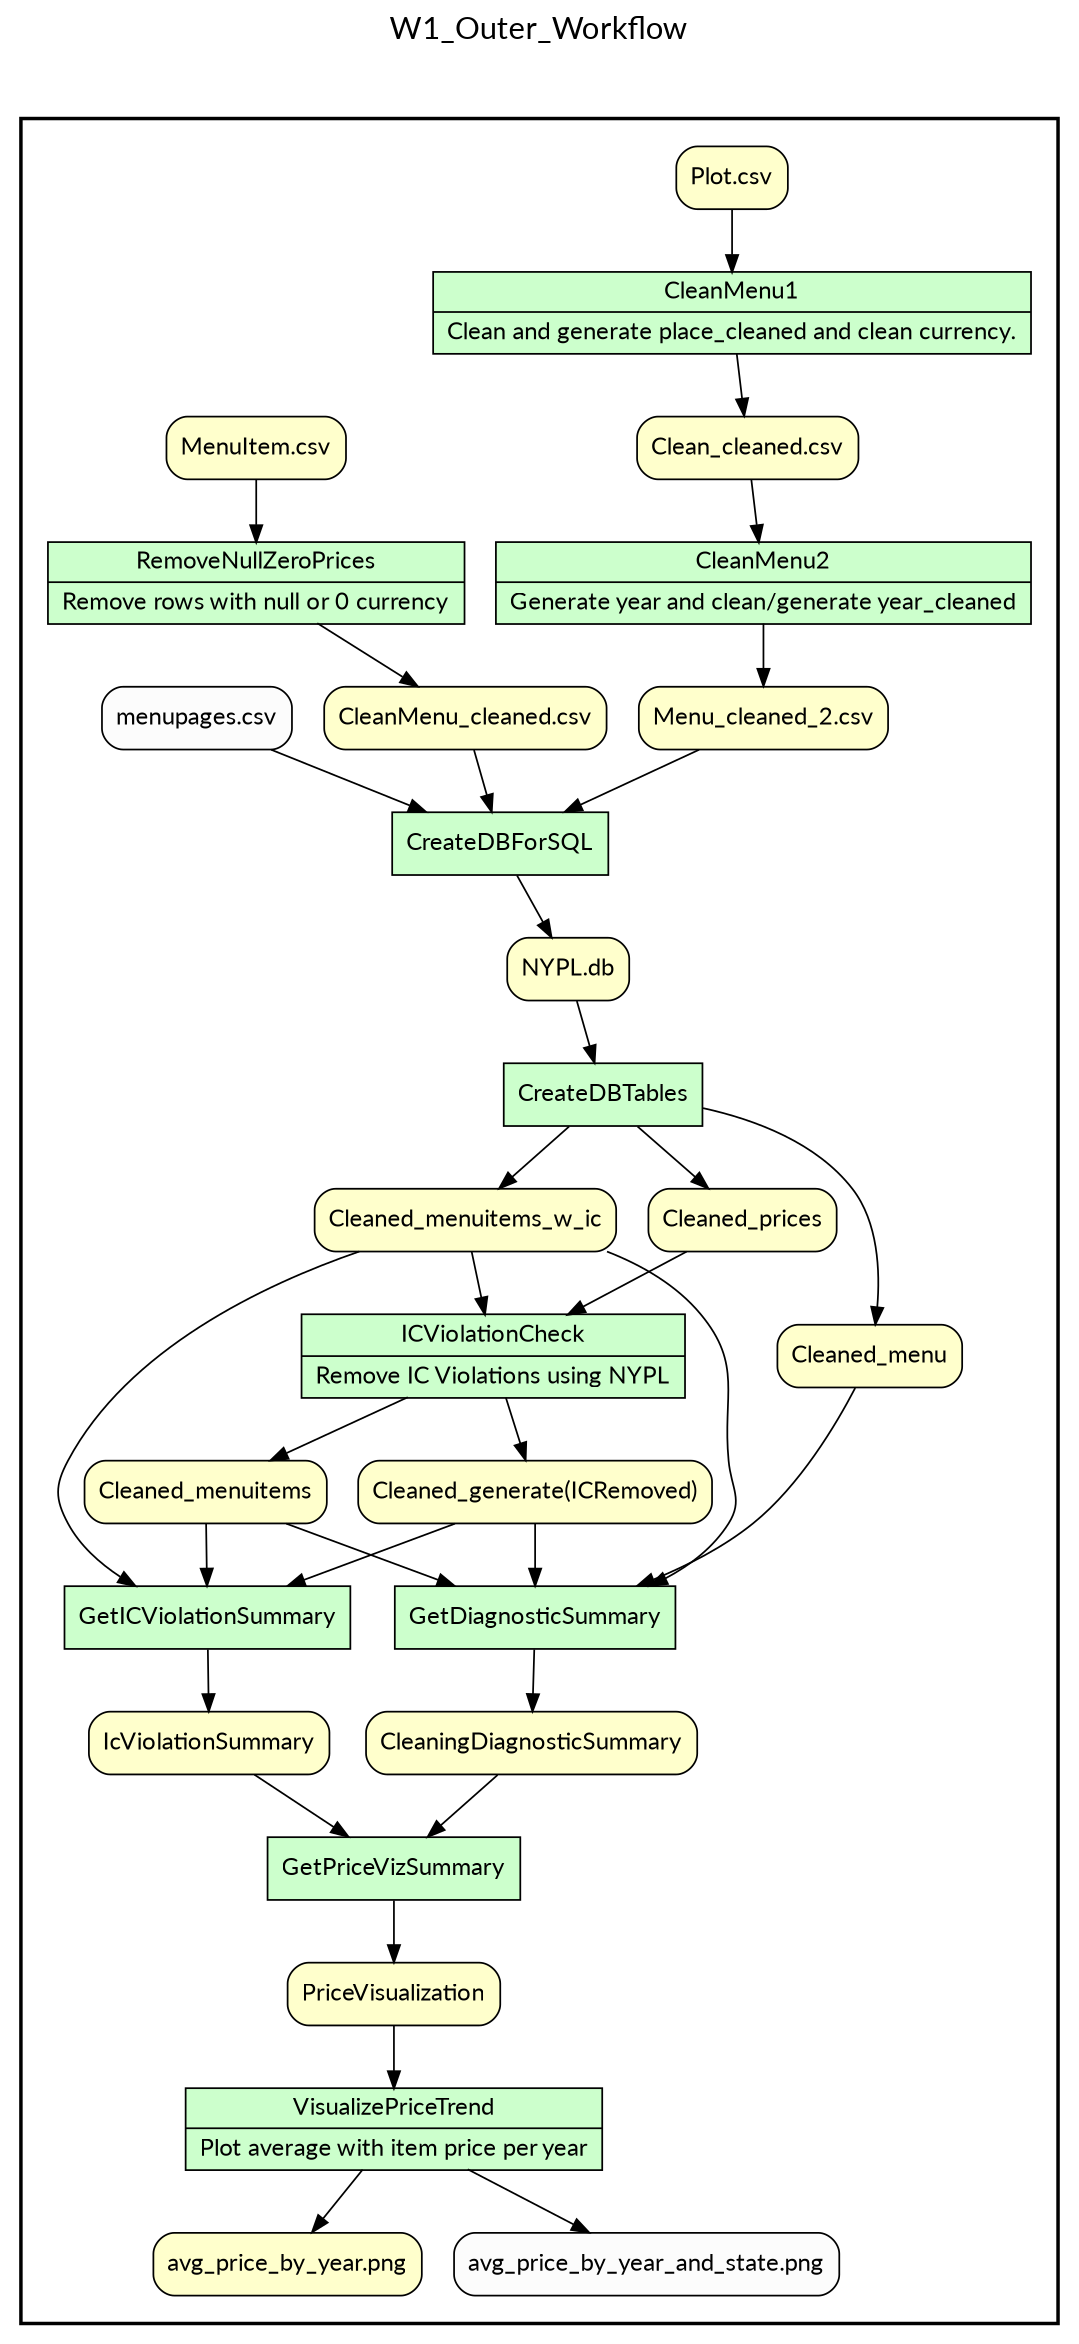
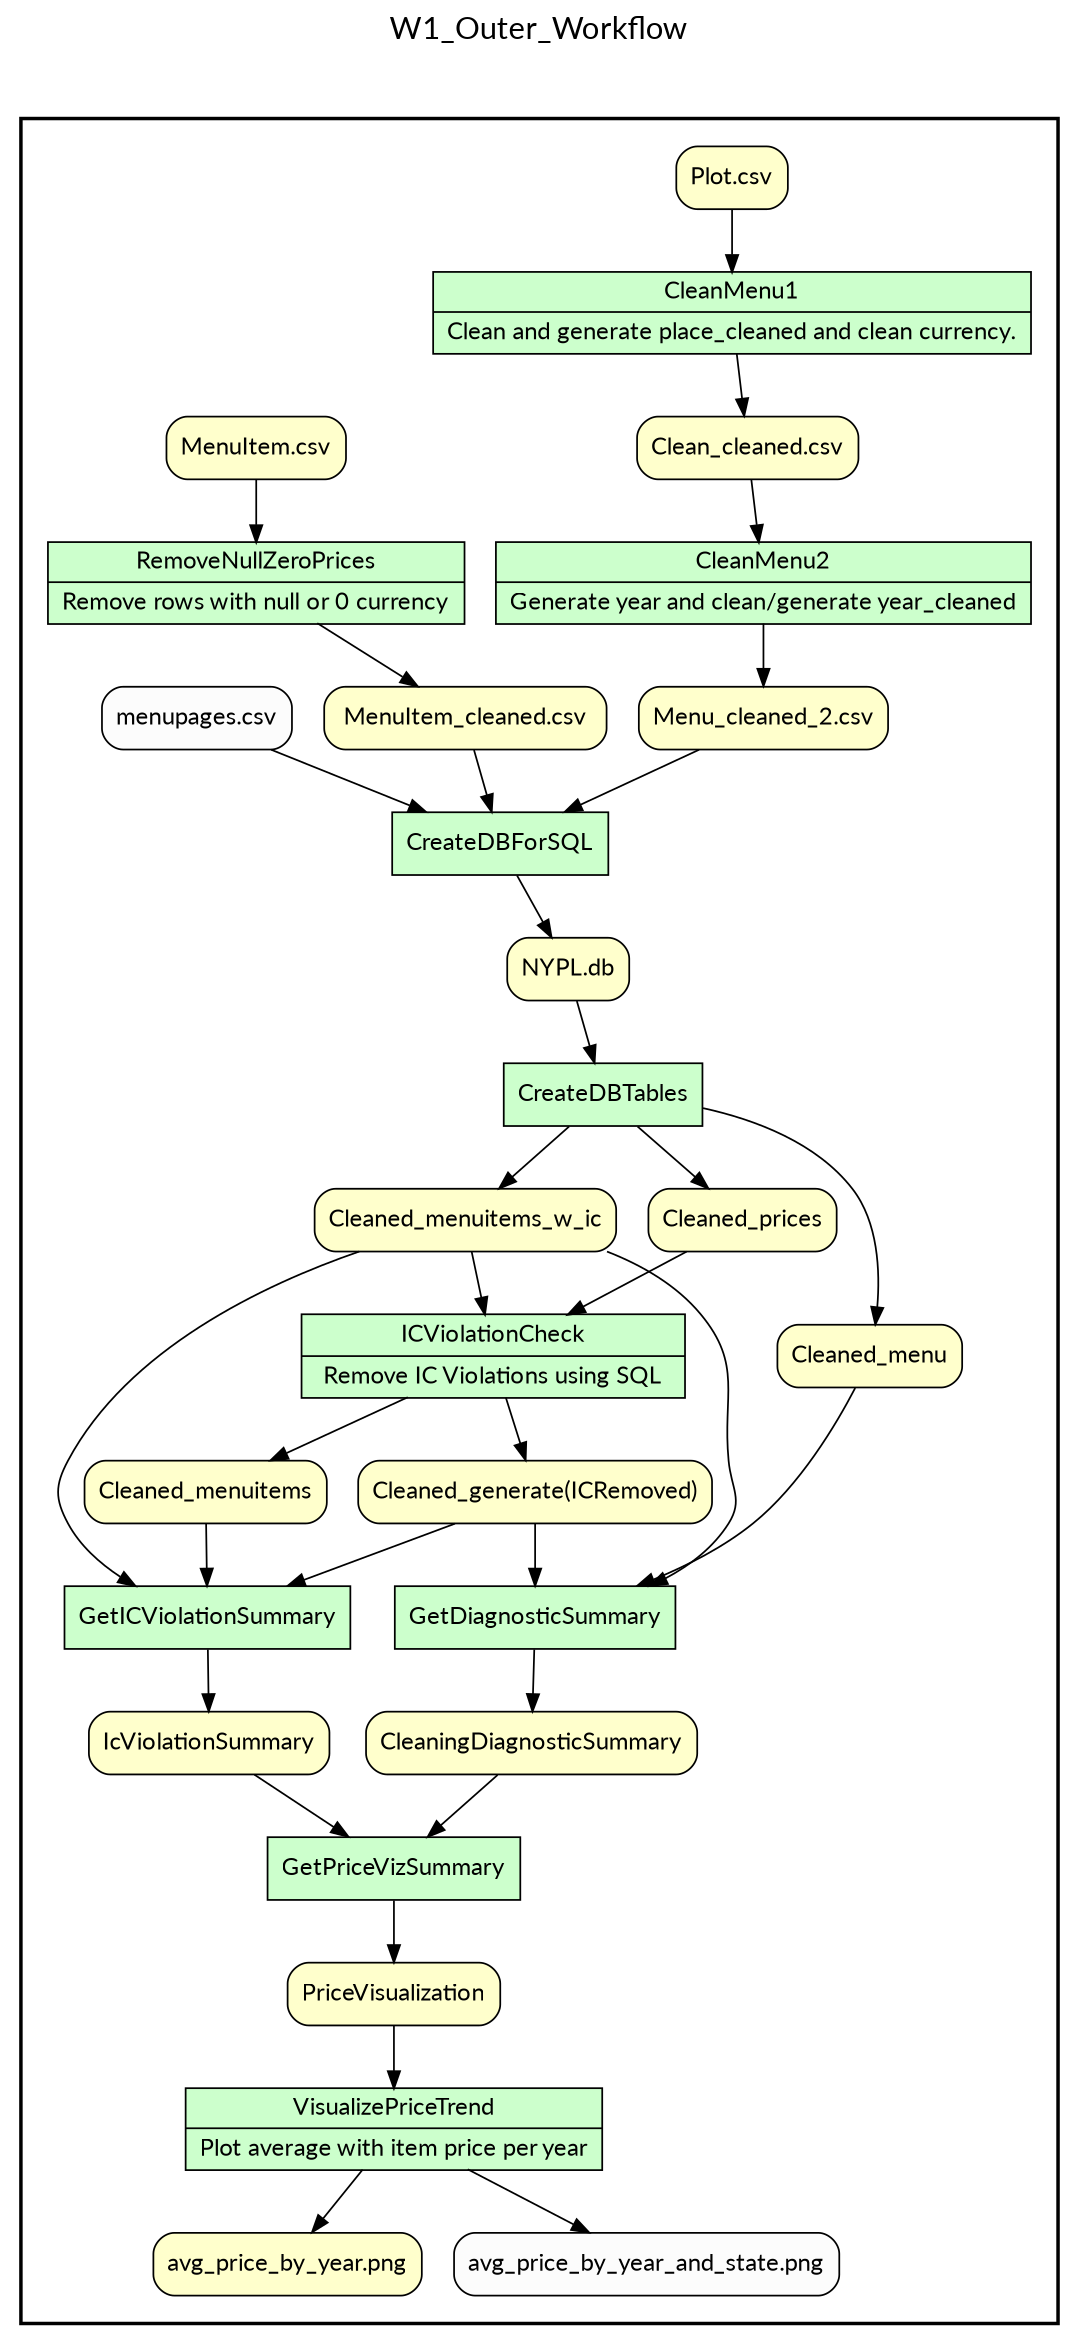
node "CleanMenu_cleaned.csv": label "CleanMenu_cleaned.csv" -> "MenuItem_cleaned.csv"
node "ICViolationCheck": text "Remove IC Violations using NYPL" -> "Remove IC Violations using SQL"
edge "Cleaned_menuitems" -> "GetDiagnosticSummary": removed
